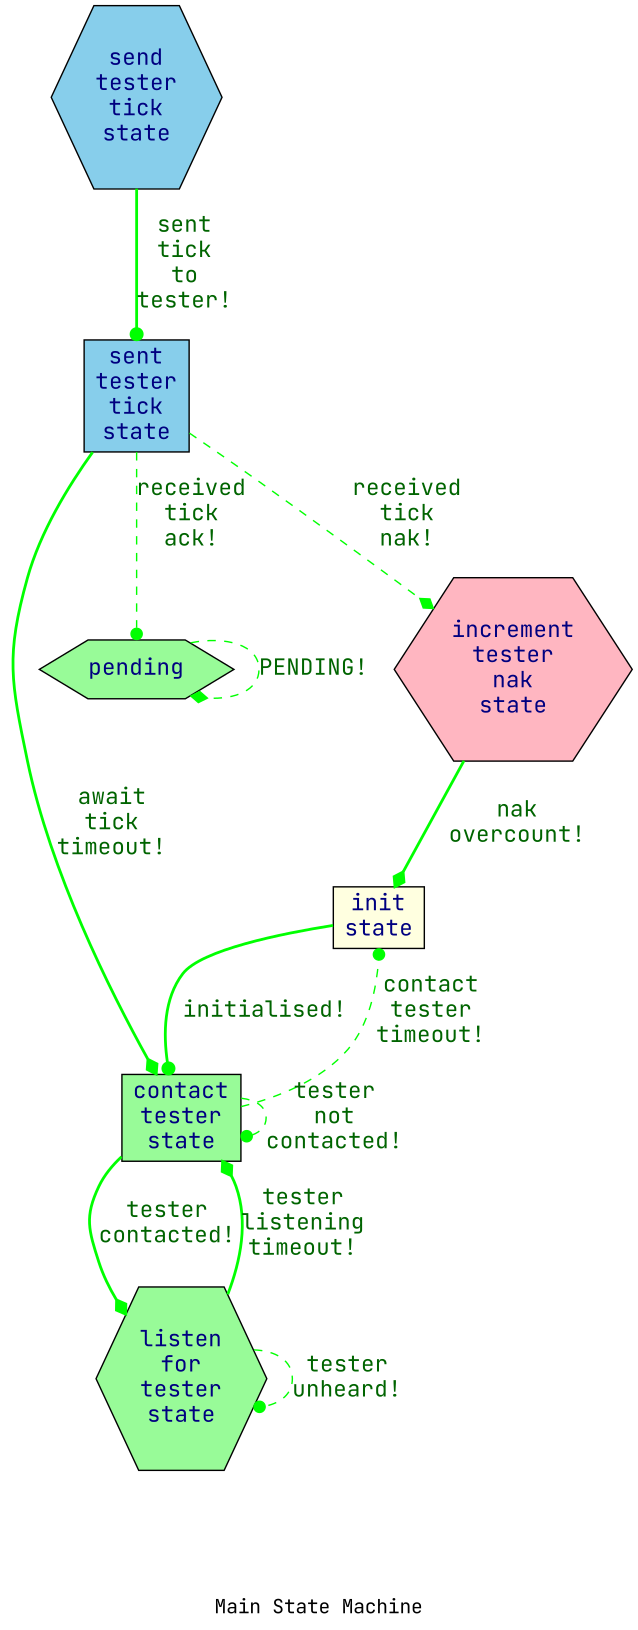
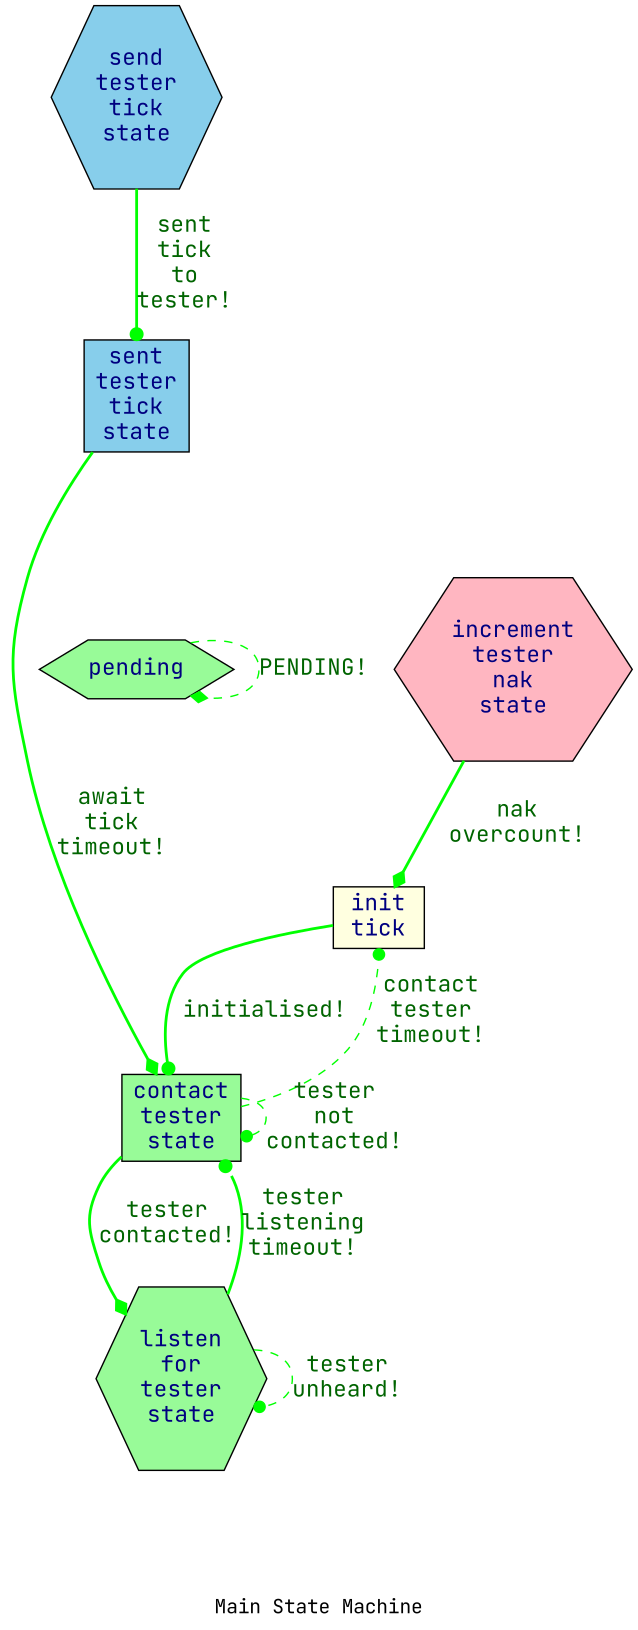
edge "sent tester tick state" -> "increment tester nak state": removed, label "received tick nak!"
edge "sent tester tick state" -> "pending": removed, label "received tick ack!"
node "init state": label "init state" -> "init tick"
edge "listen for tester state" -> "contact tester state": arrowhead diamond -> dot
